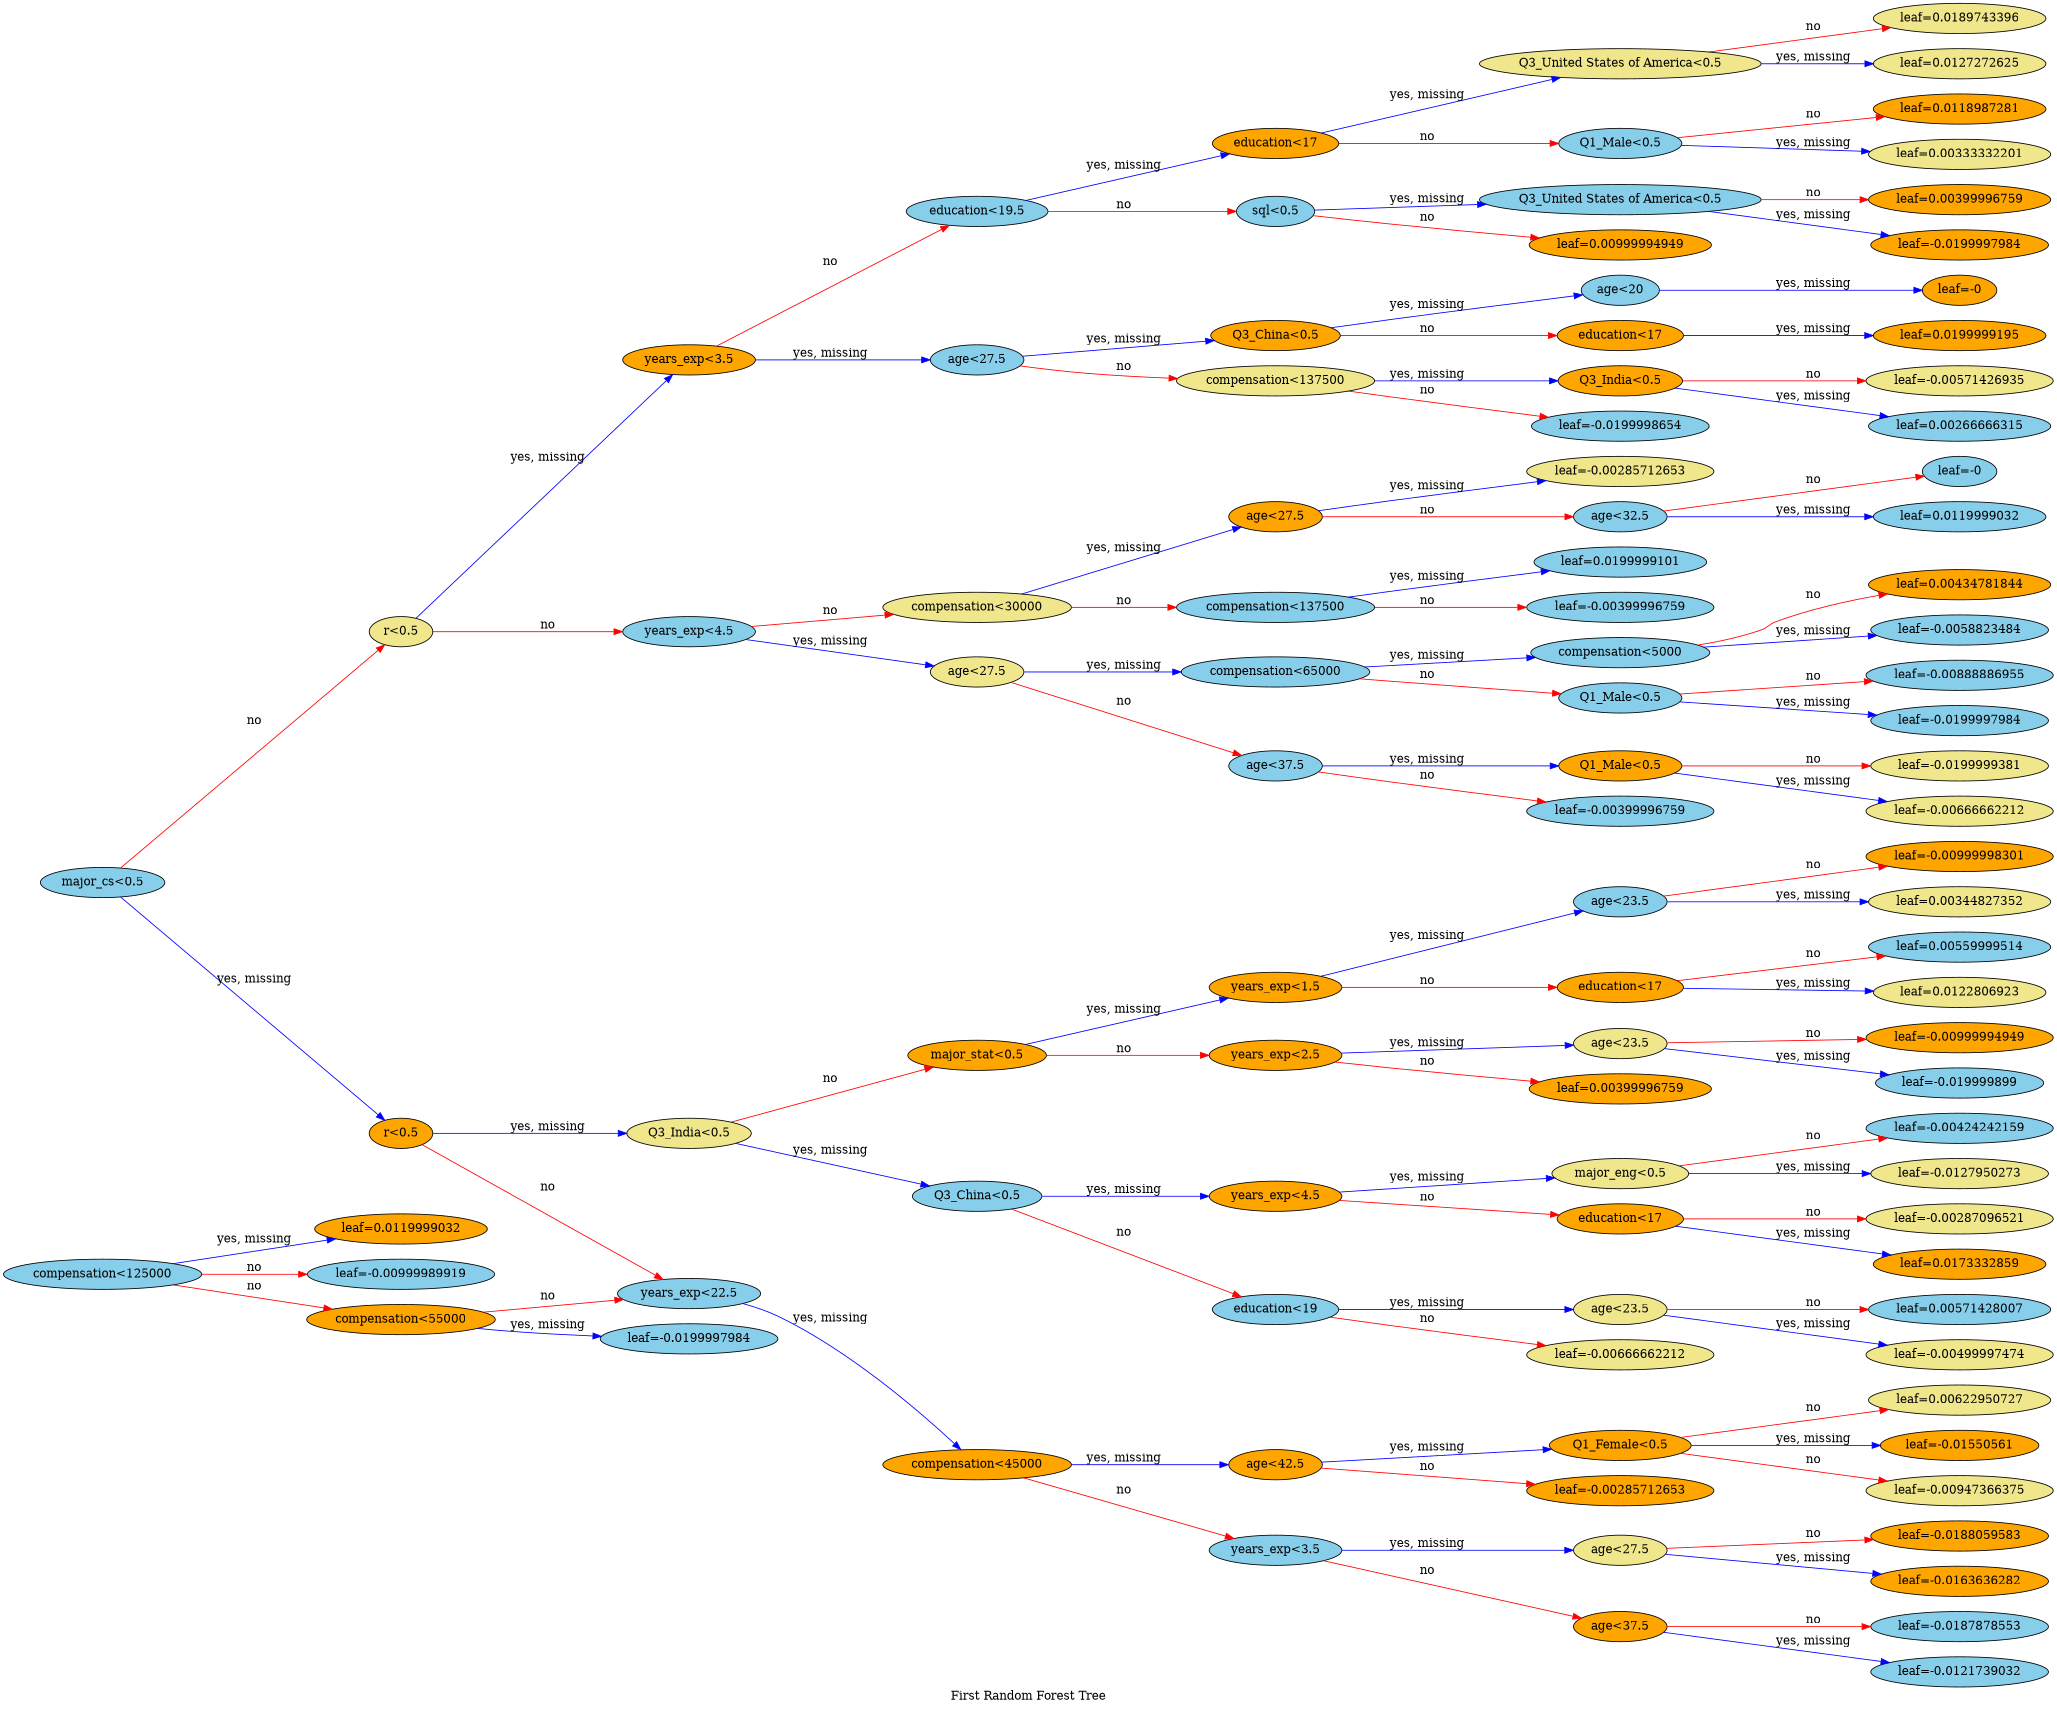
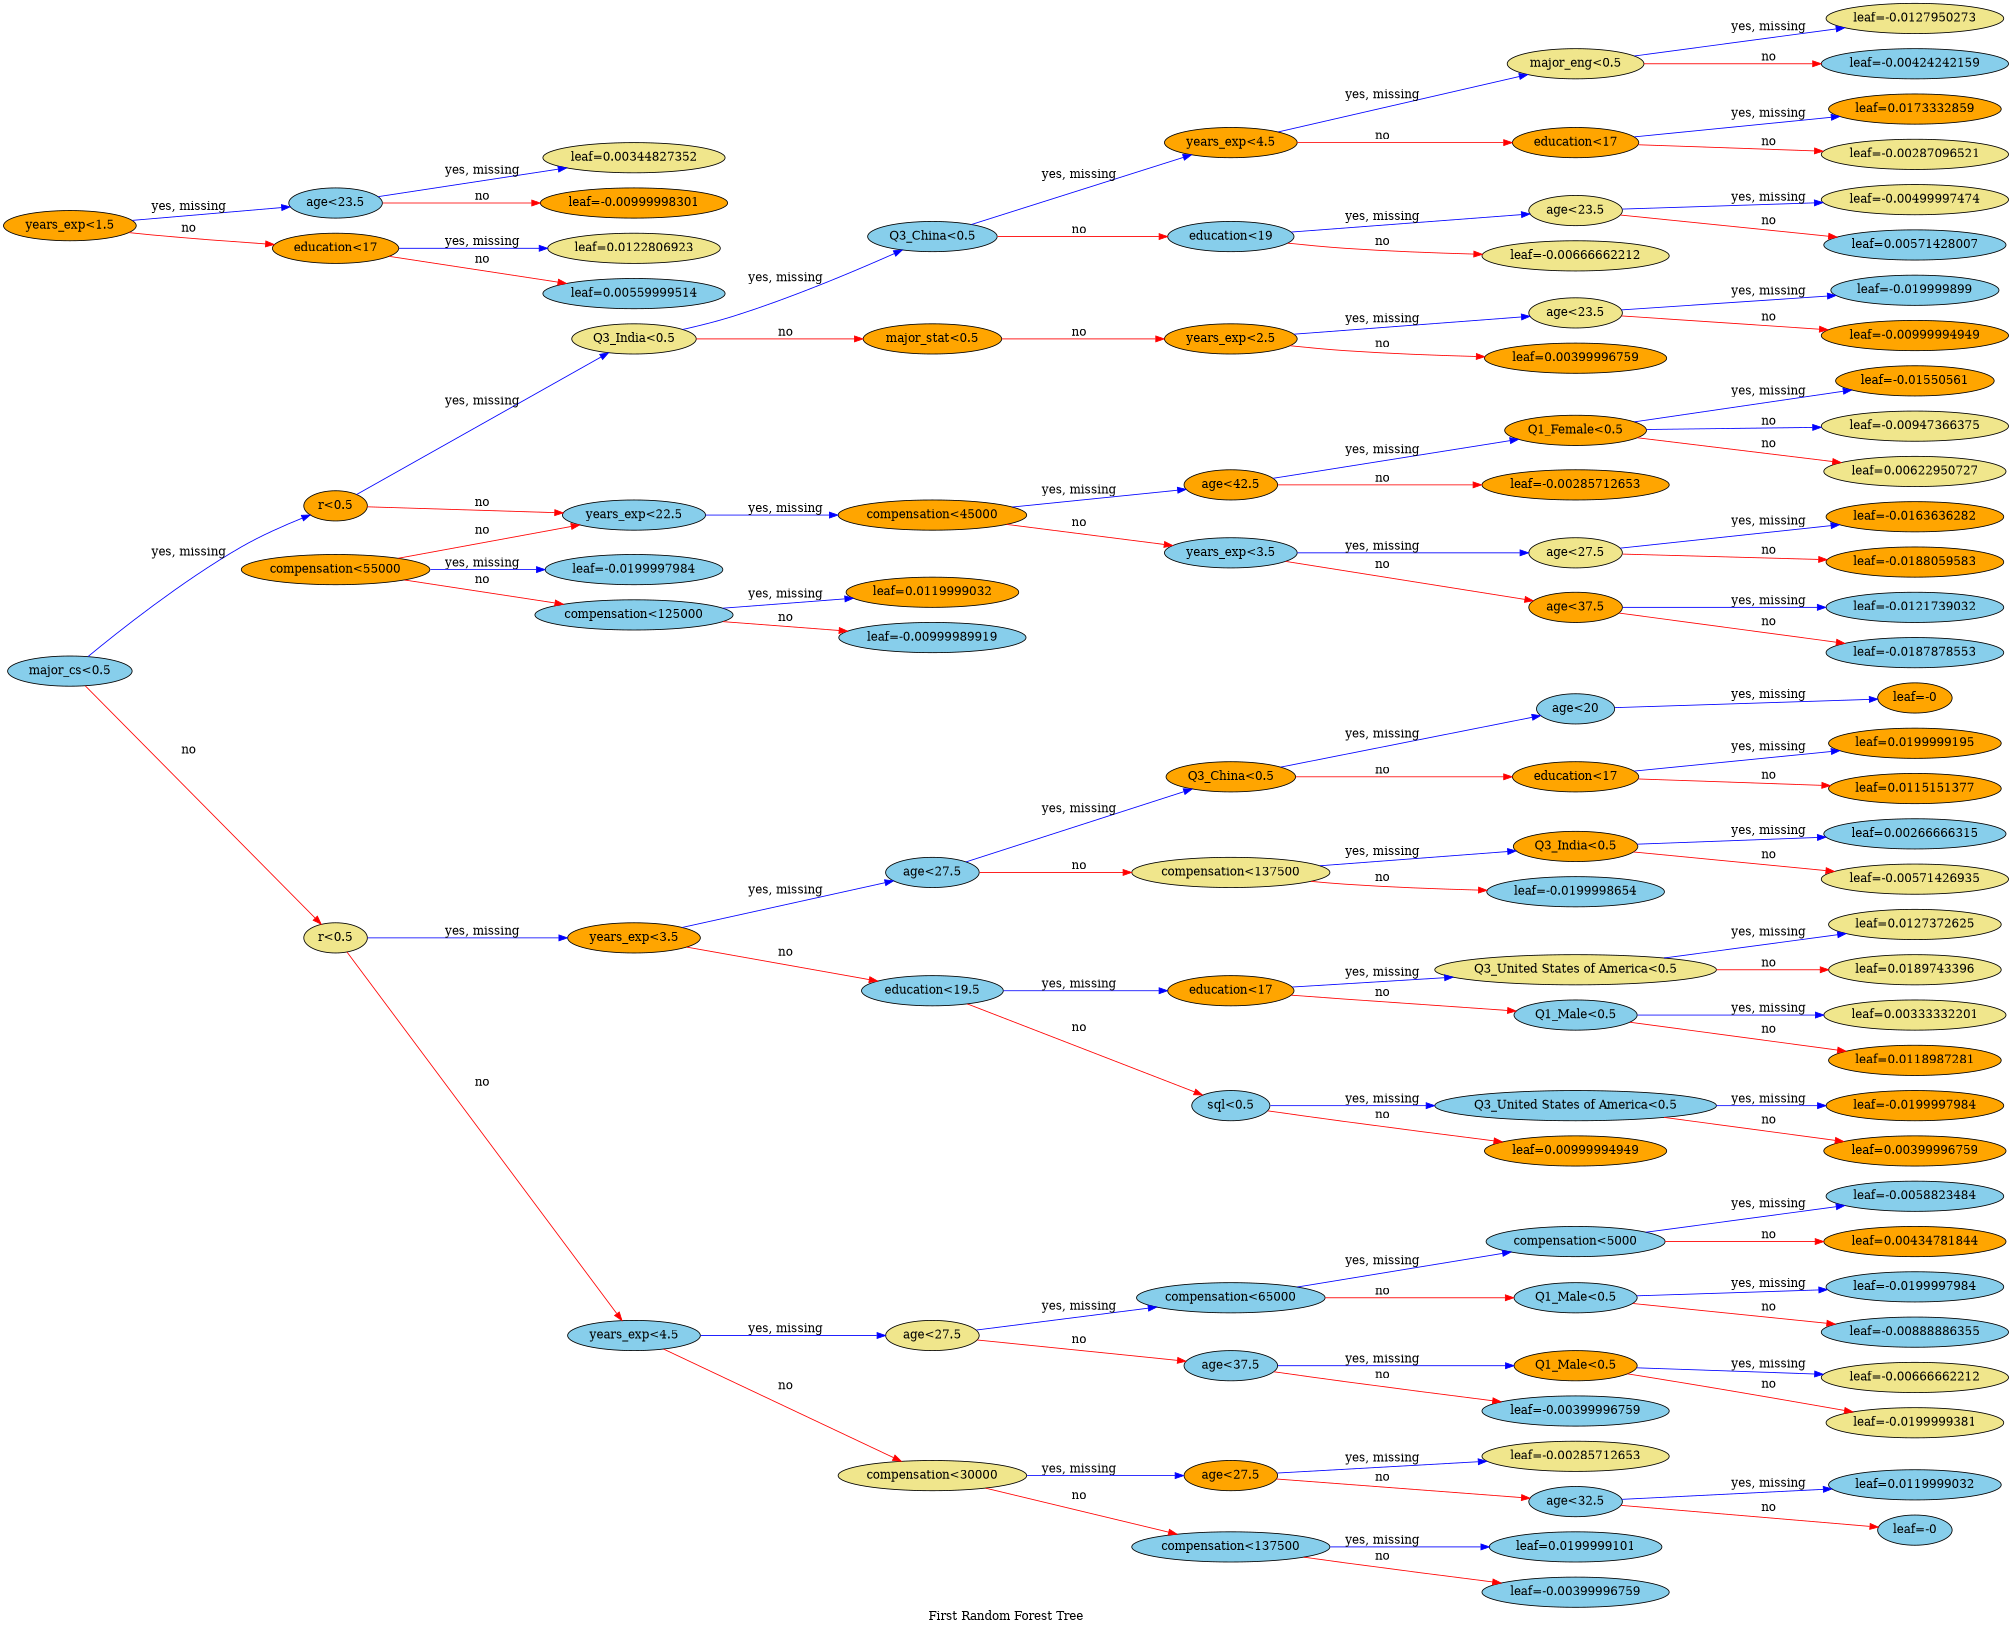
node "leaf=0.0127272625": label "leaf=0.0127272625" -> "leaf=0.0127372625"
node "leaf=-0.00888886955": label "leaf=-0.00888886955" -> "leaf=-0.00888886355"
node "leaf=0.0115151377": added
edge "major_stat<0.5" -> "years_exp<1.5": removed, label "yes, missing"
edge "compensation<125000" -> "compensation<55000": reversed
edge "Q1_Female<0.5" -> "leaf=-0.00947366375": color #ff0000 -> #0000ff
